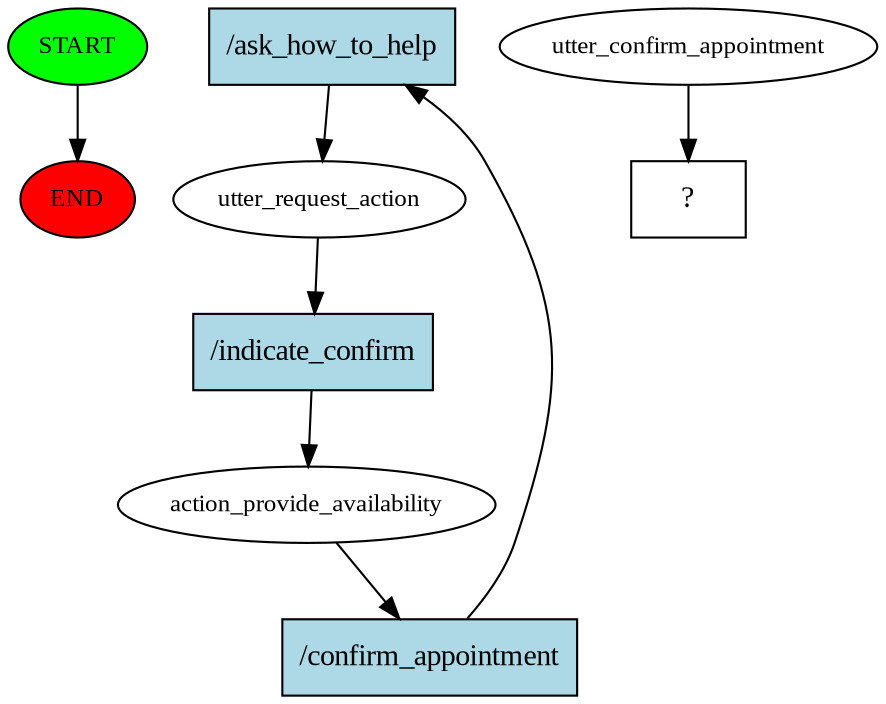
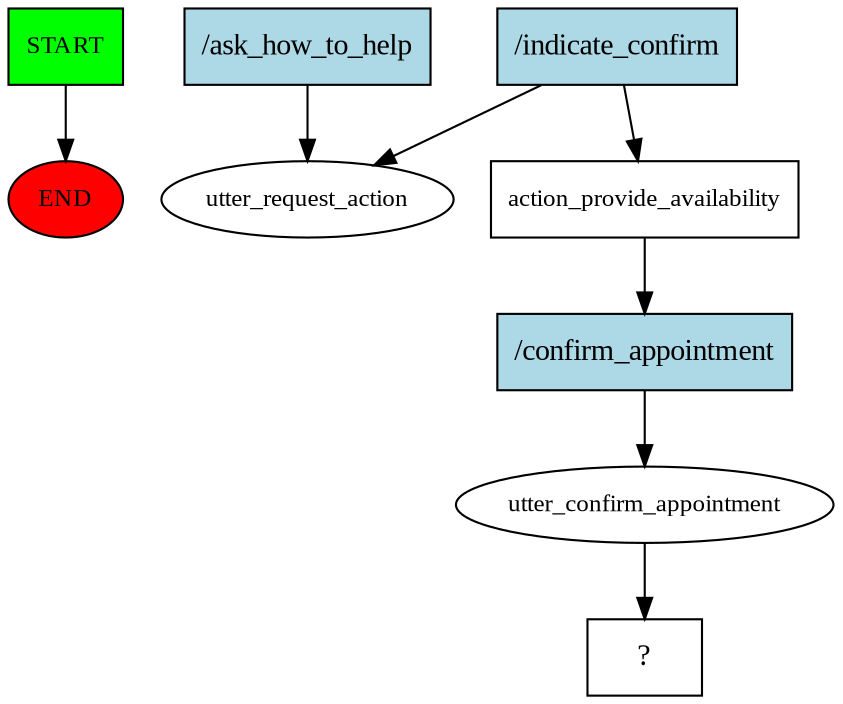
node "START": shape ellipse -> box
edge "utter_request_action" -> "/indicate_confirm": reversed
edge "/confirm_appointment" -> "/ask_how_to_help": now "/confirm_appointment" -> "utter_confirm_appointment"
node "action_provide_availability": shape ellipse -> box
